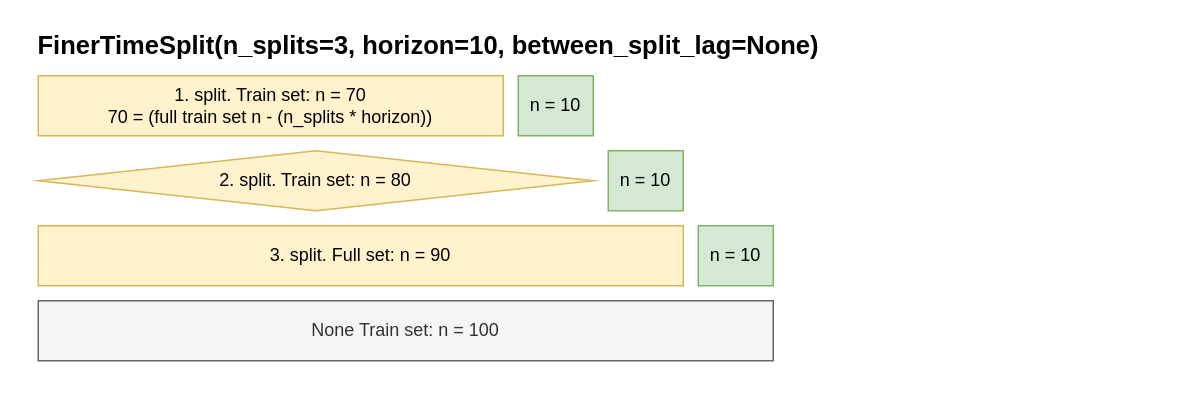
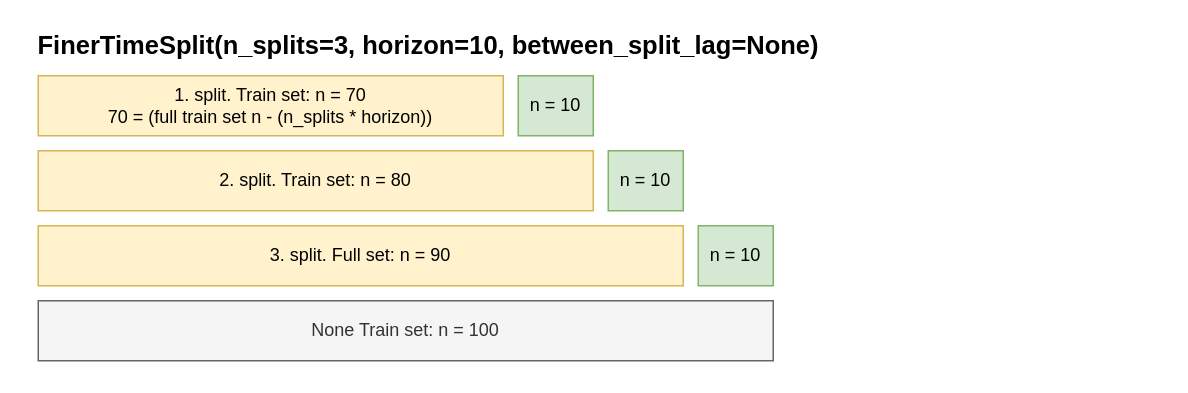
node "2. split. Train set: n = 80": shape diamond -> rectangle
